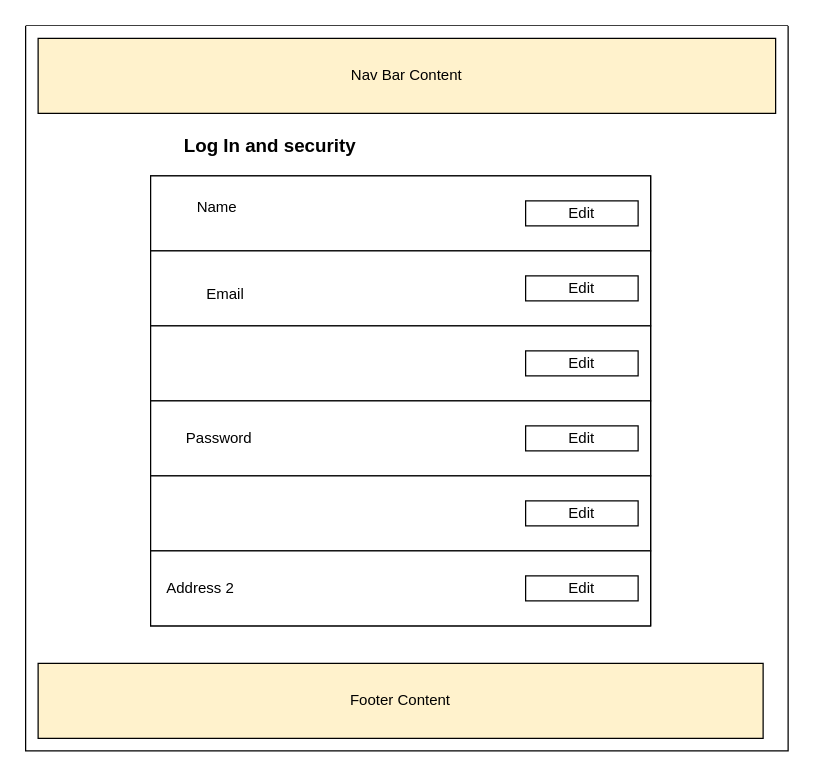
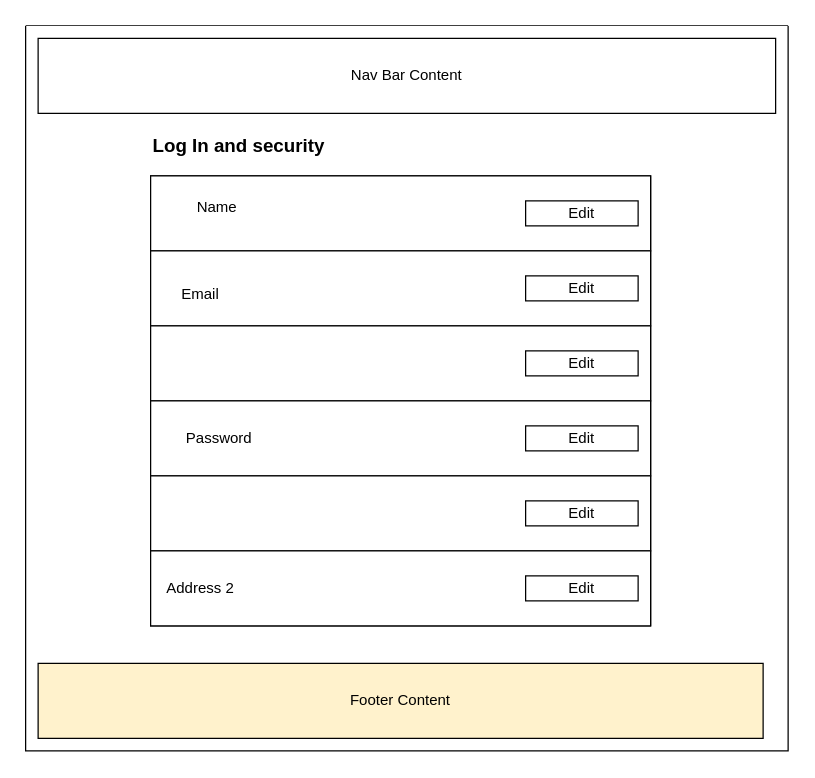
node "Nav Bar Content": fillcolor #fff2cc -> #ffffff
node "Log In and security": moved (319, 144) -> (288, 144)
node "Email": moved (226, 294) -> (201, 294)
